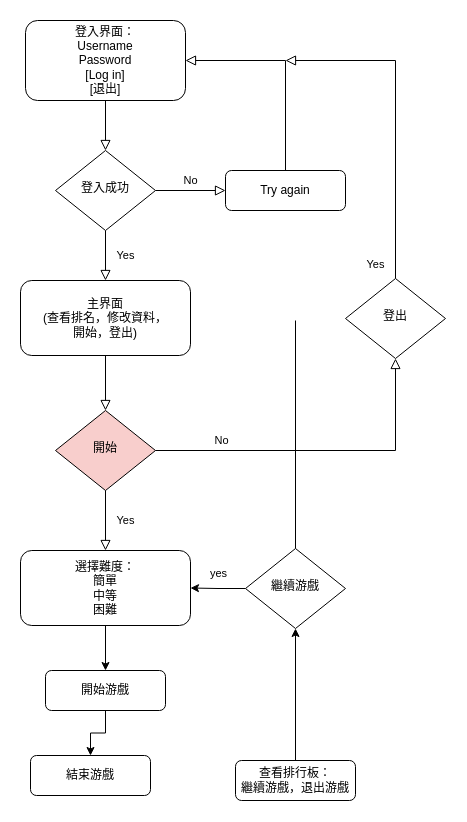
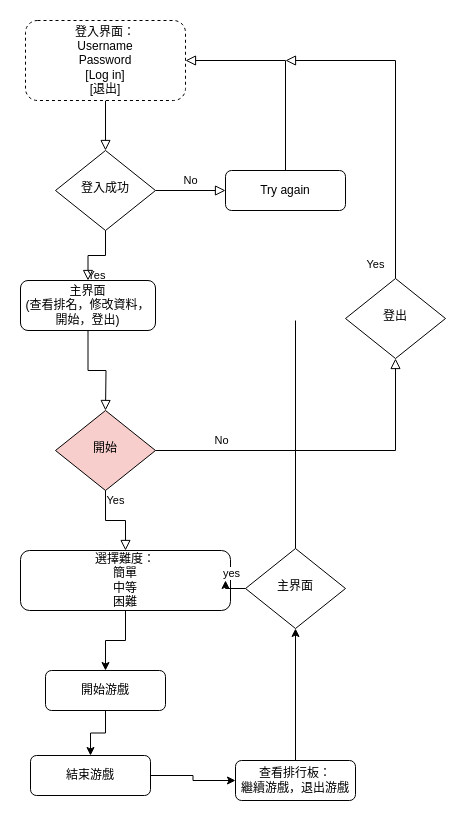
node "登入界面： Username Password [Log in] [退出]": style solid -> dashed
node "主界面 (查看排名，修改資料， 開始，登出)": size 170x75 -> 135x50
node "繼續游戲": label "繼續游戲" -> "主界面"
node "選擇難度： 簡單 中等 困難": size 170x75 -> 210x60
edge "結束游戲" -> "查看排行板： 繼續游戲，退出游戲": added
